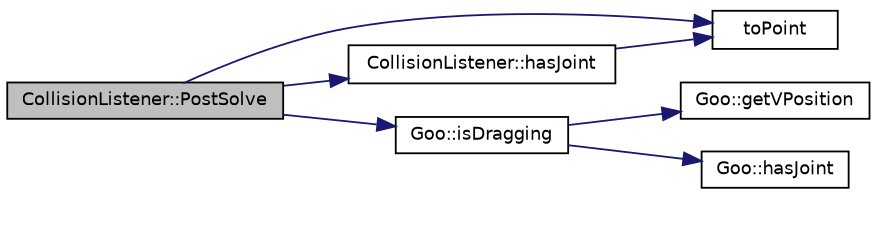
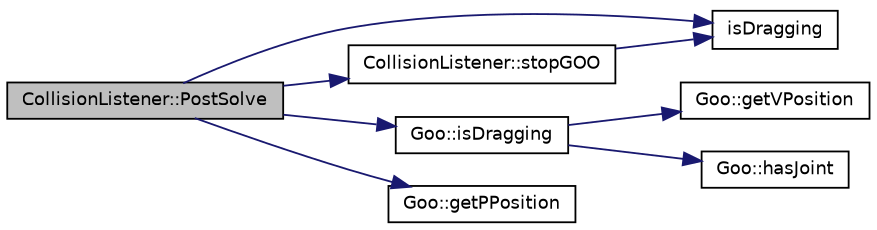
node "toPoint": label "toPoint" -> "isDragging"
node "CollisionListener::hasJoint": label "CollisionListener::hasJoint" -> "CollisionListener::stopGOO"
node "Goo::getPPosition": added
